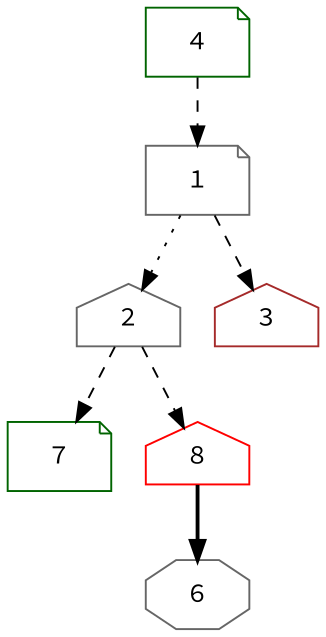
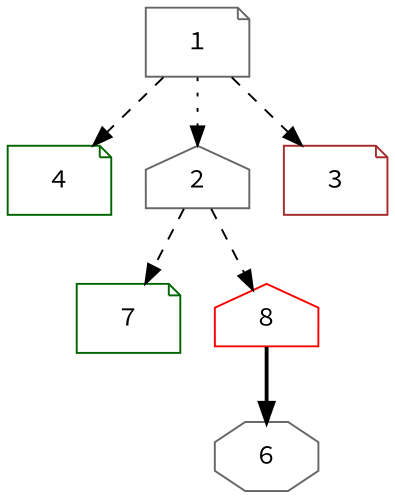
edge "4" -> "1": reversed
node "3": shape house -> note
